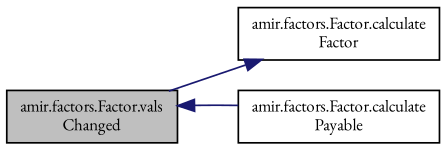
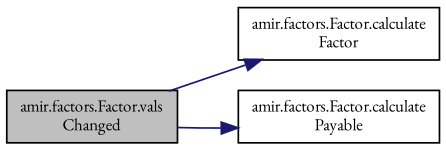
edge "amir.factors.Factor.calculate Payable" -> "amir.factors.Factor.vals Changed": reversed
